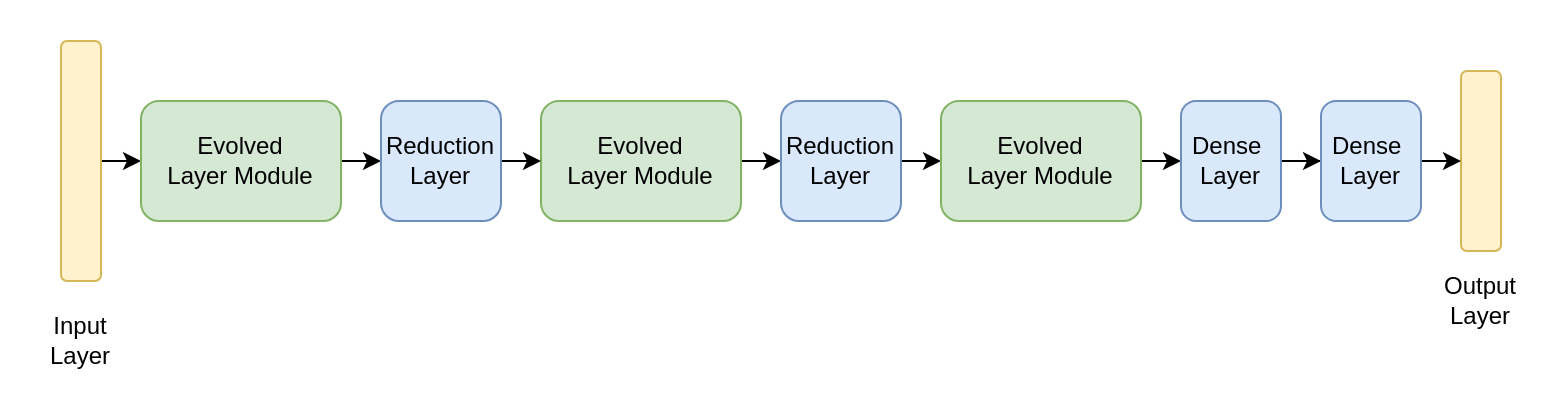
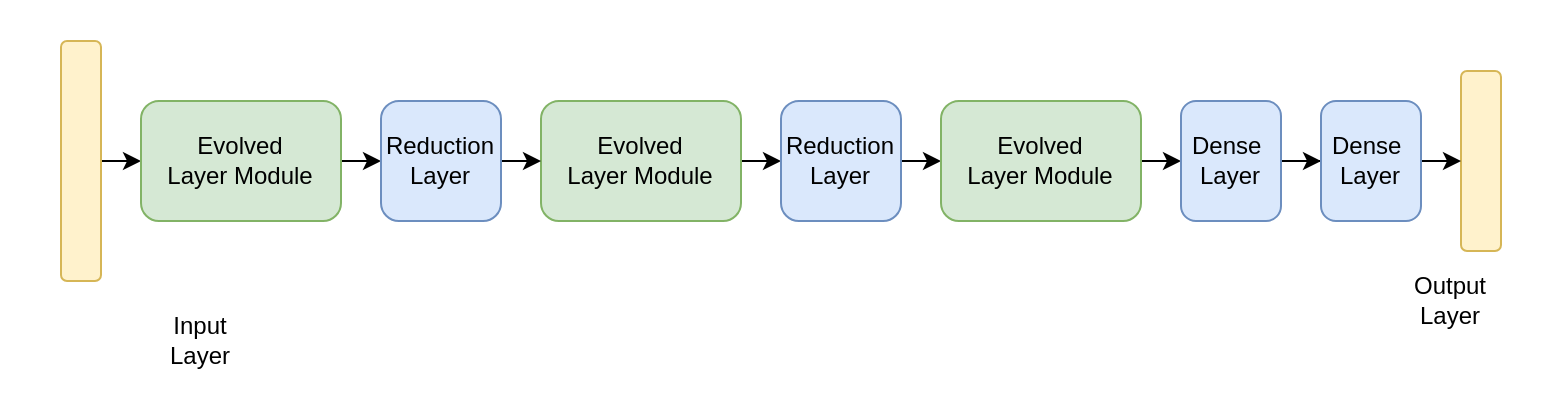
node "Output Layer": moved (1481, 301) -> (1451, 301)
node "Input Layer": moved (81, 341) -> (201, 341)
